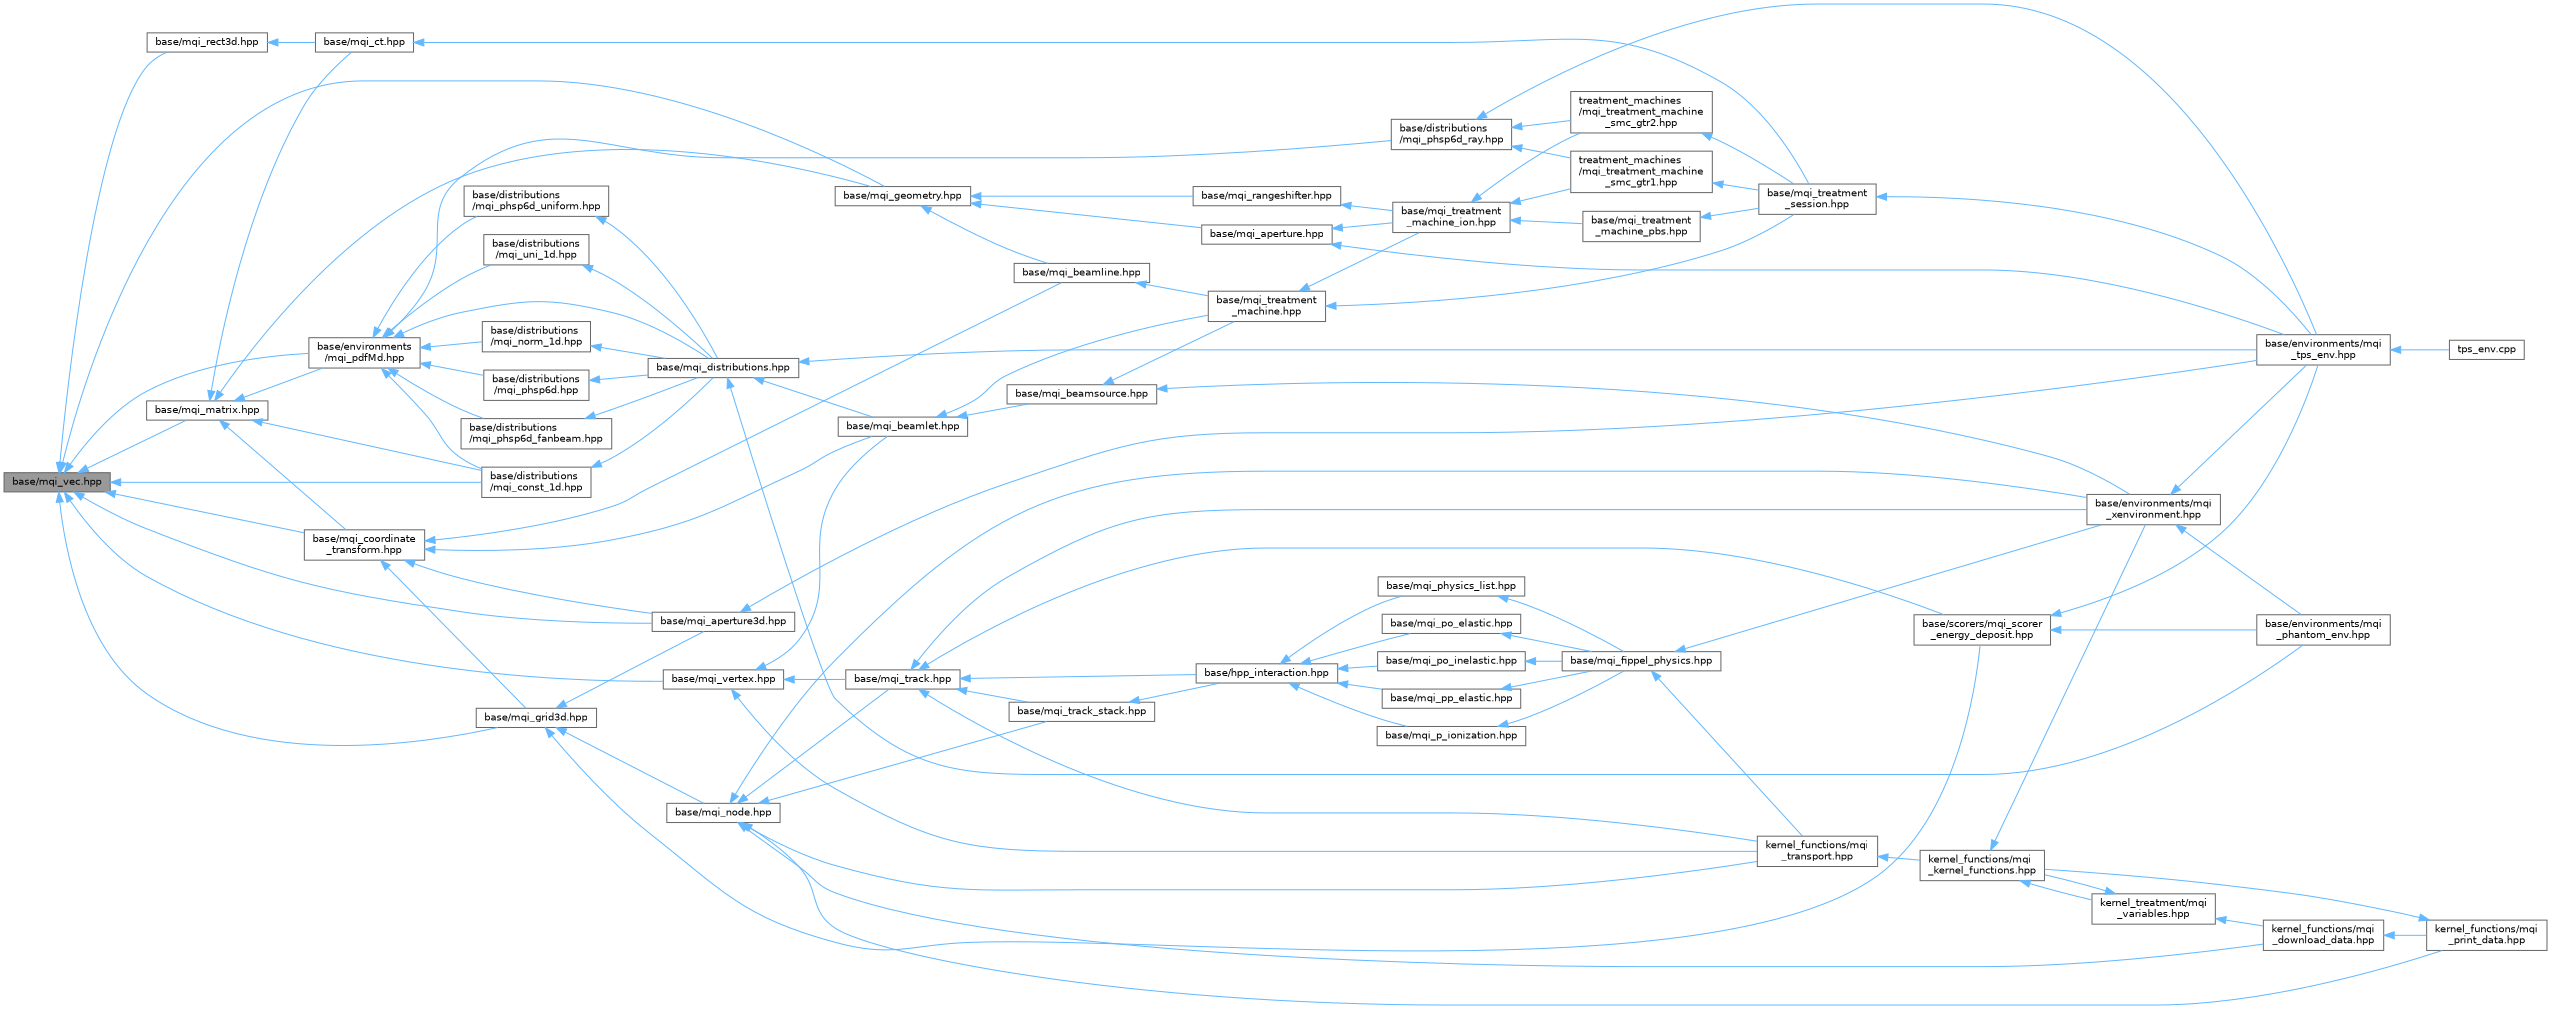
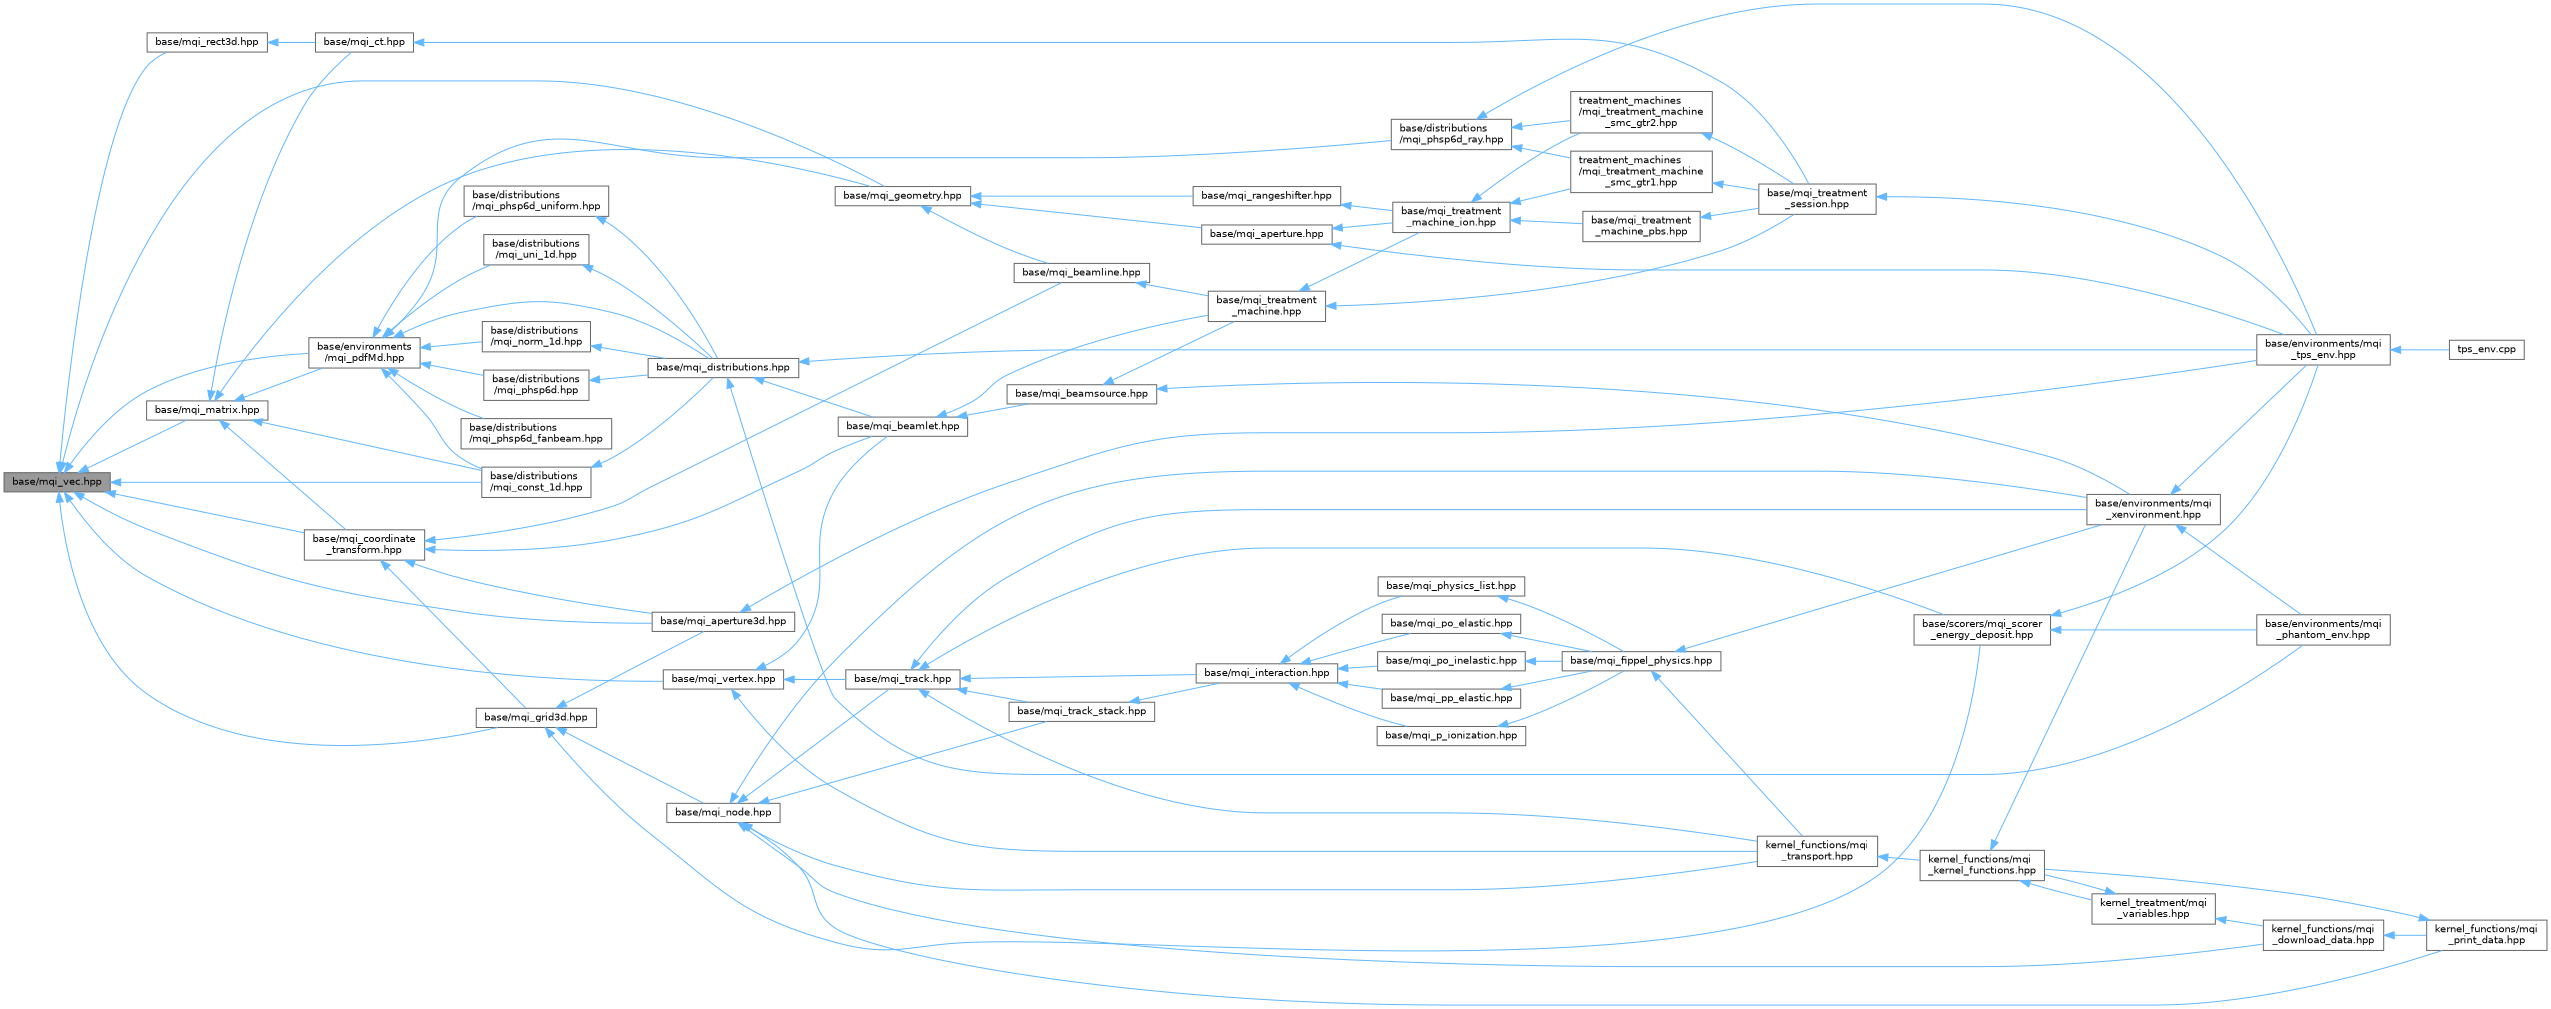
edge "base/mqi_distributions.hpp" -> "base/distributions /mqi_phsp6d_fanbeam.hpp": removed
node "base/hpp_interaction.hpp": label "base/hpp_interaction.hpp" -> "base/mqi_interaction.hpp"
